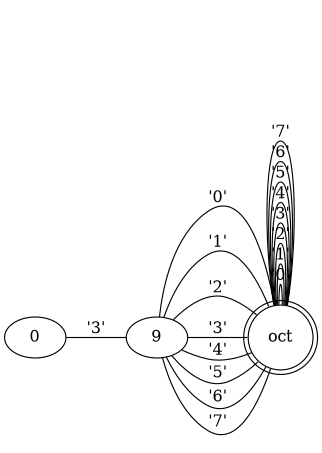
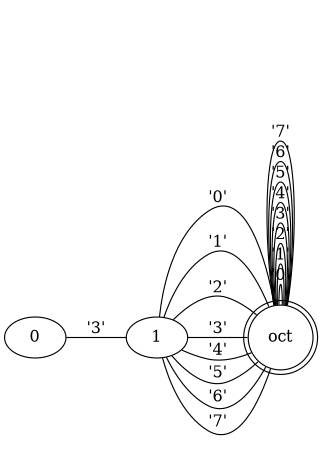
node "9": label "9" -> "1"
